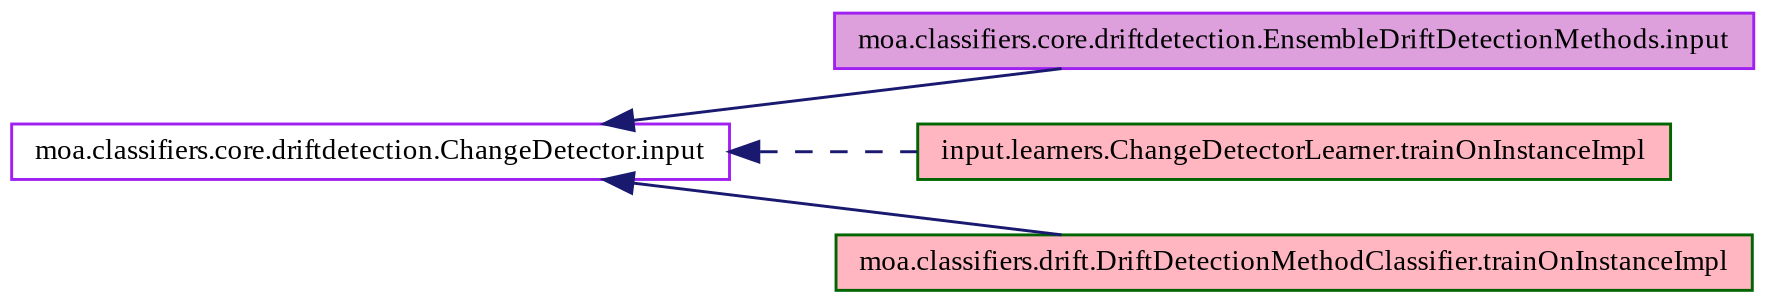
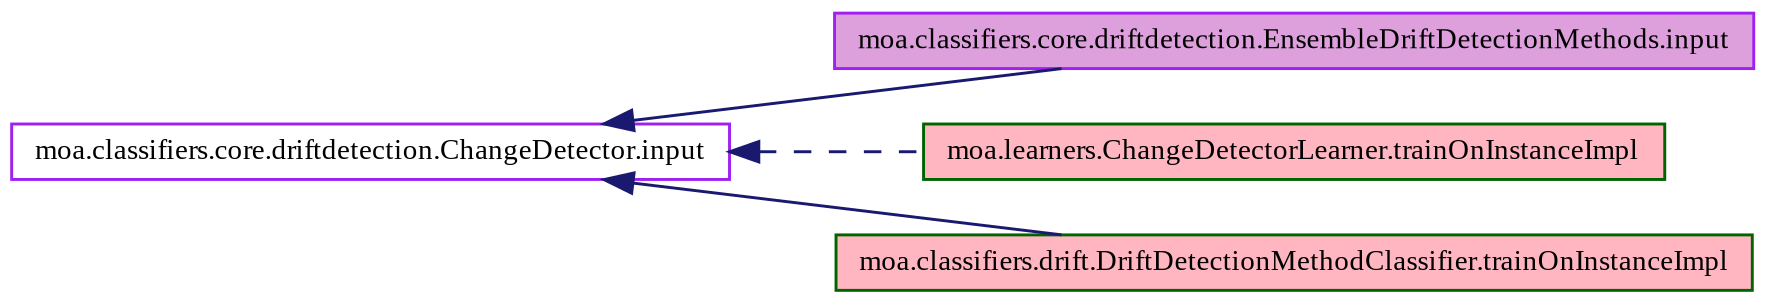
node "input.learners.ChangeDetectorLearner.trainOnInstanceImpl": label "input.learners.ChangeDetectorLearner.trainOnInstanceImpl" -> "moa.learners.ChangeDetectorLearner.trainOnInstanceImpl"
